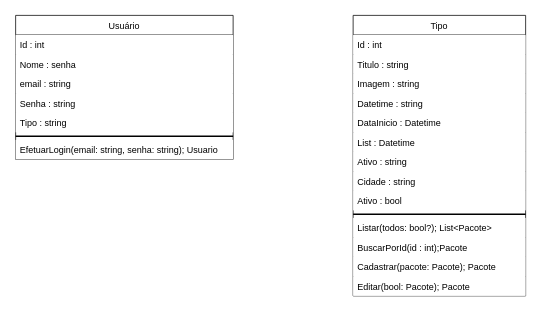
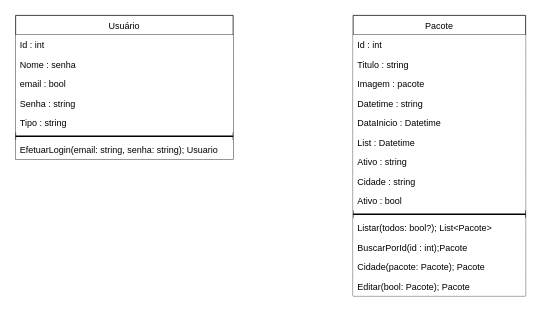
node "Tipo": label "Tipo" -> "Pacote"
node "email : string": label "email : string" -> "email : bool"
node "Imagem : string": label "Imagem : string" -> "Imagem : pacote"
node "Cadastrar(pacote: Pacote); Pacote": label "Cadastrar(pacote: Pacote); Pacote" -> "Cidade(pacote: Pacote); Pacote"
